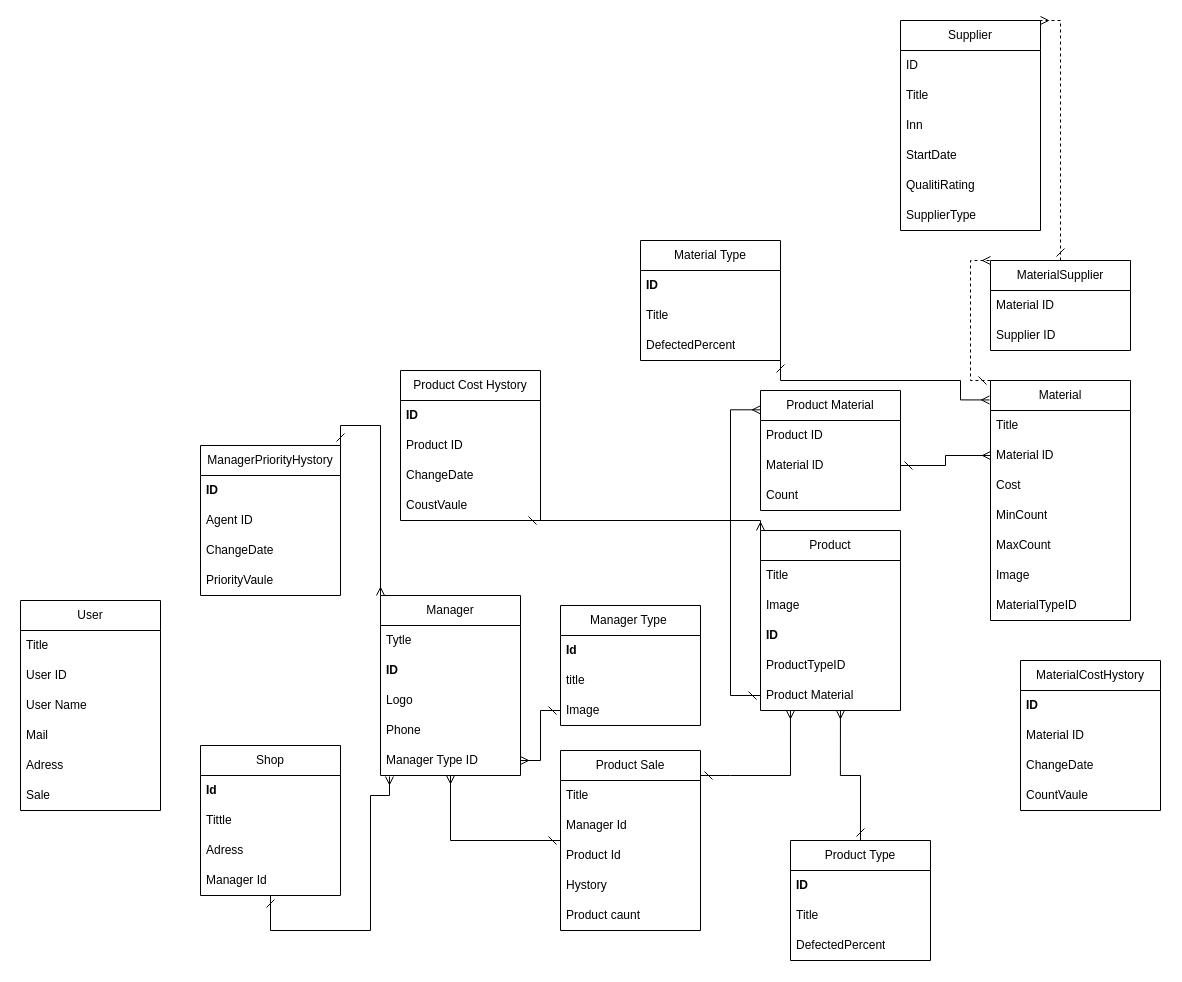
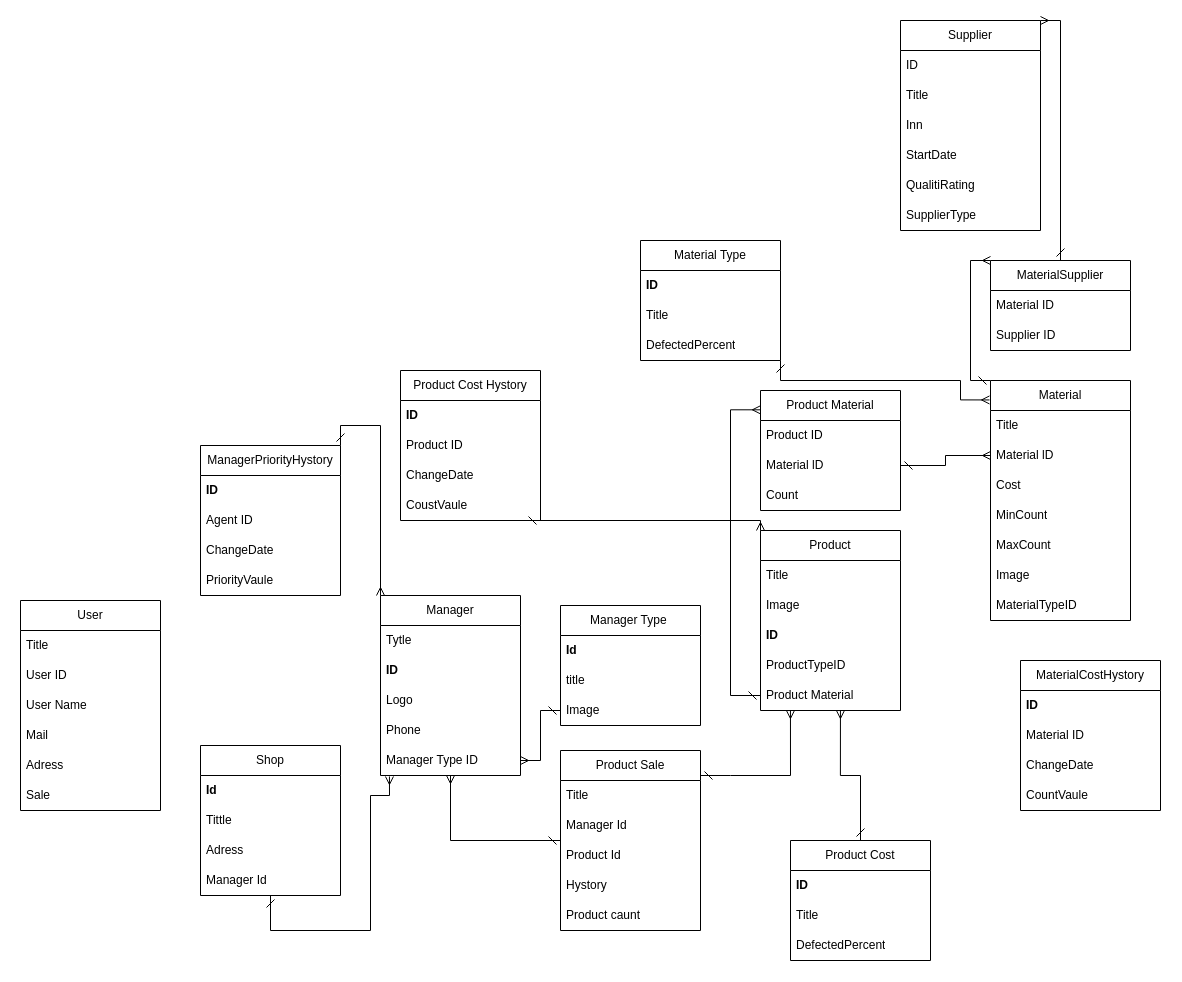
edge "Supplier" -- "MaterialSupplier": style dashed -> solid
edge "MaterialSupplier" -- "Material": style dashed -> solid
node "Product Type": label "Product Type" -> "Product Cost"
